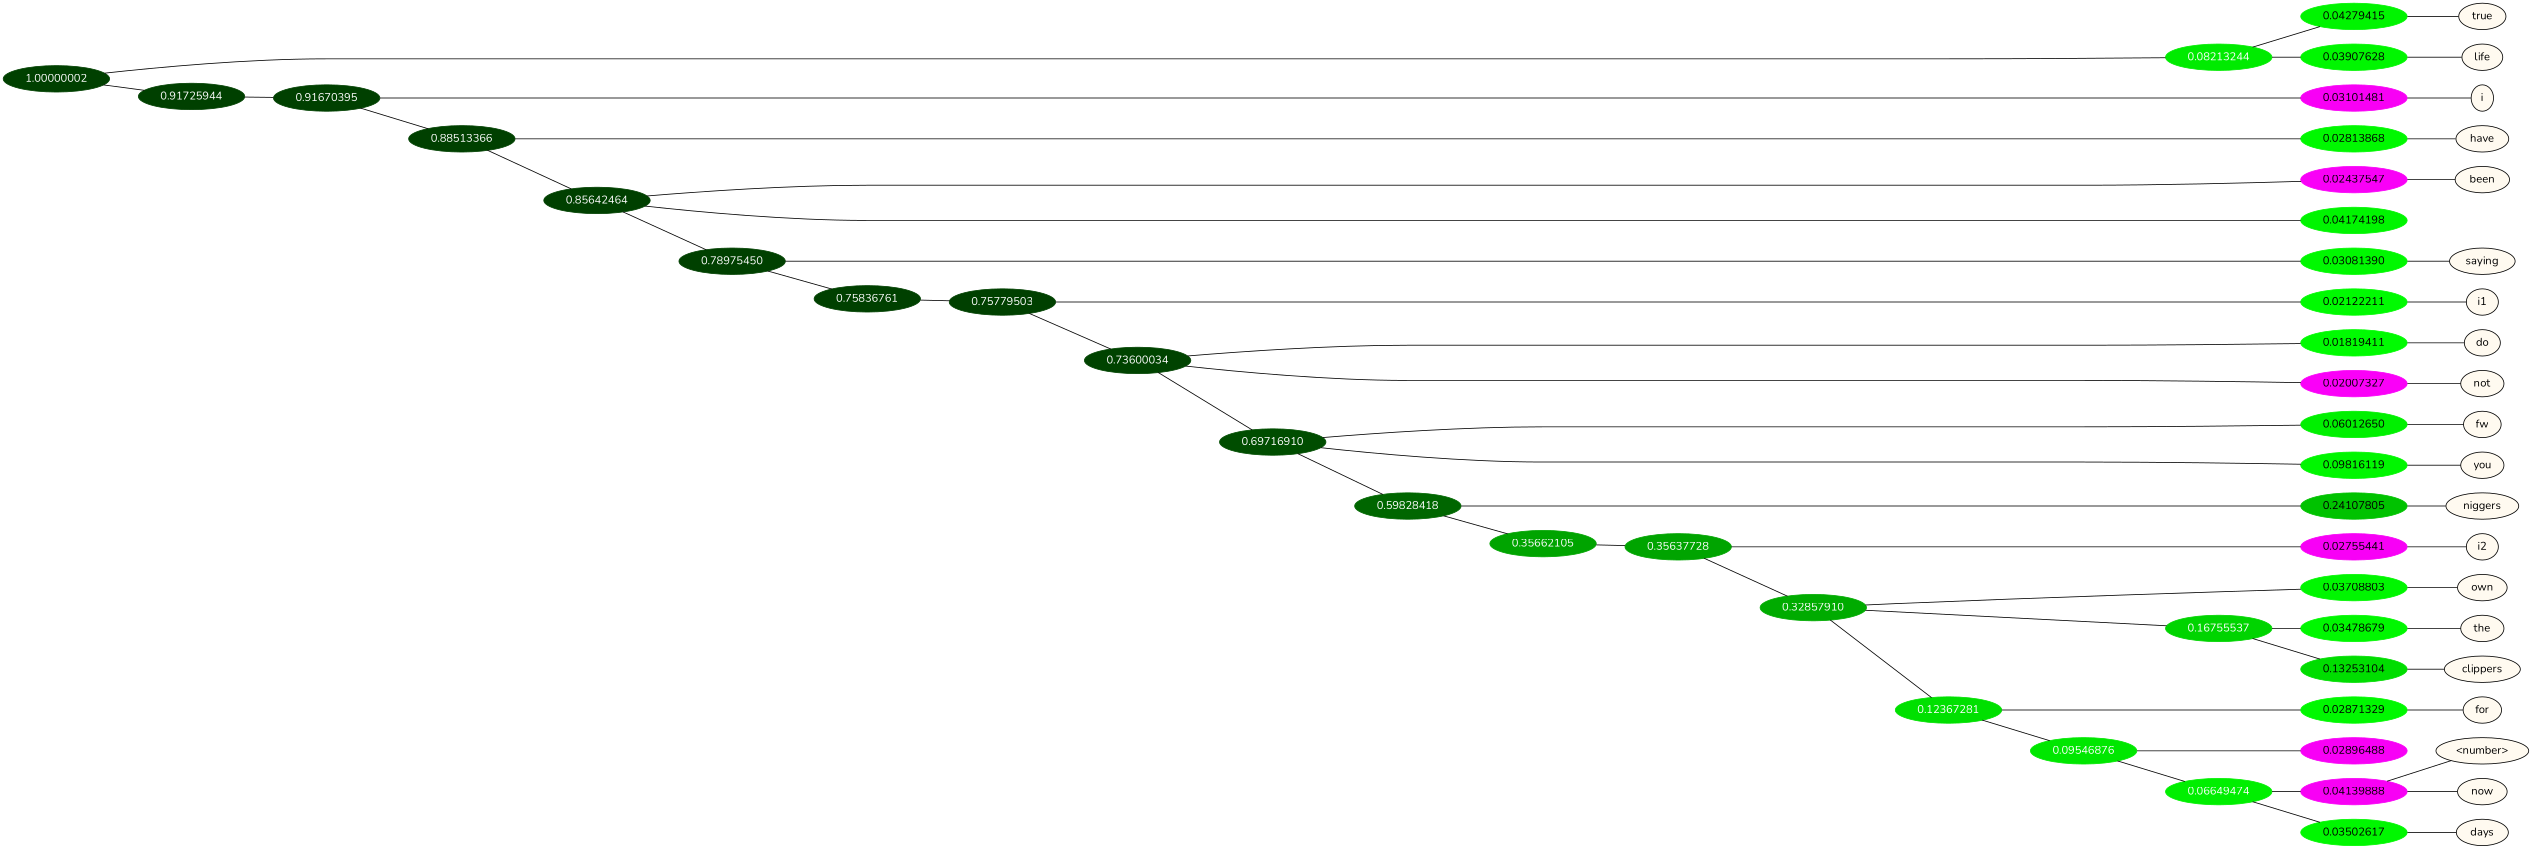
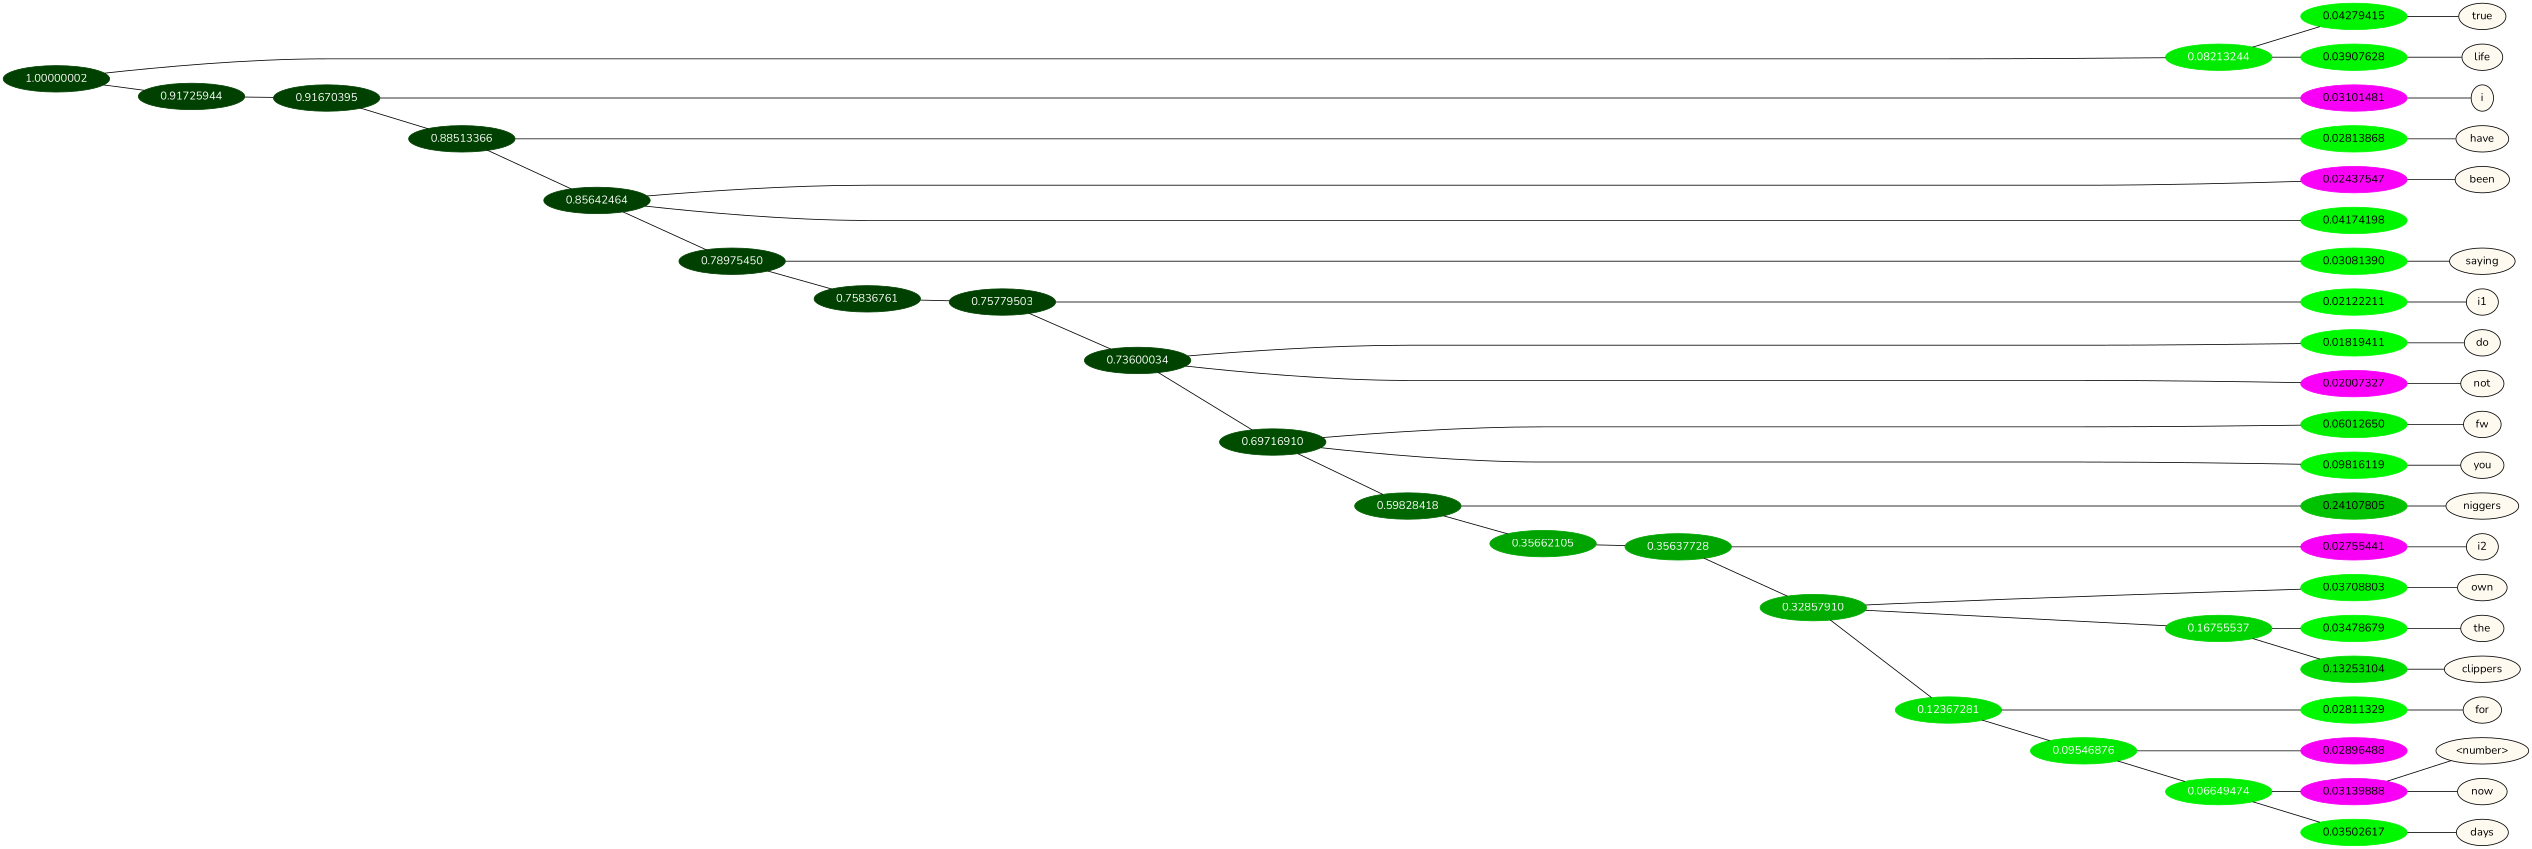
node "0.02871329": label "0.02871329" -> "0.02811329"
node "0.04139888": label "0.04139888" -> "0.03139888"
